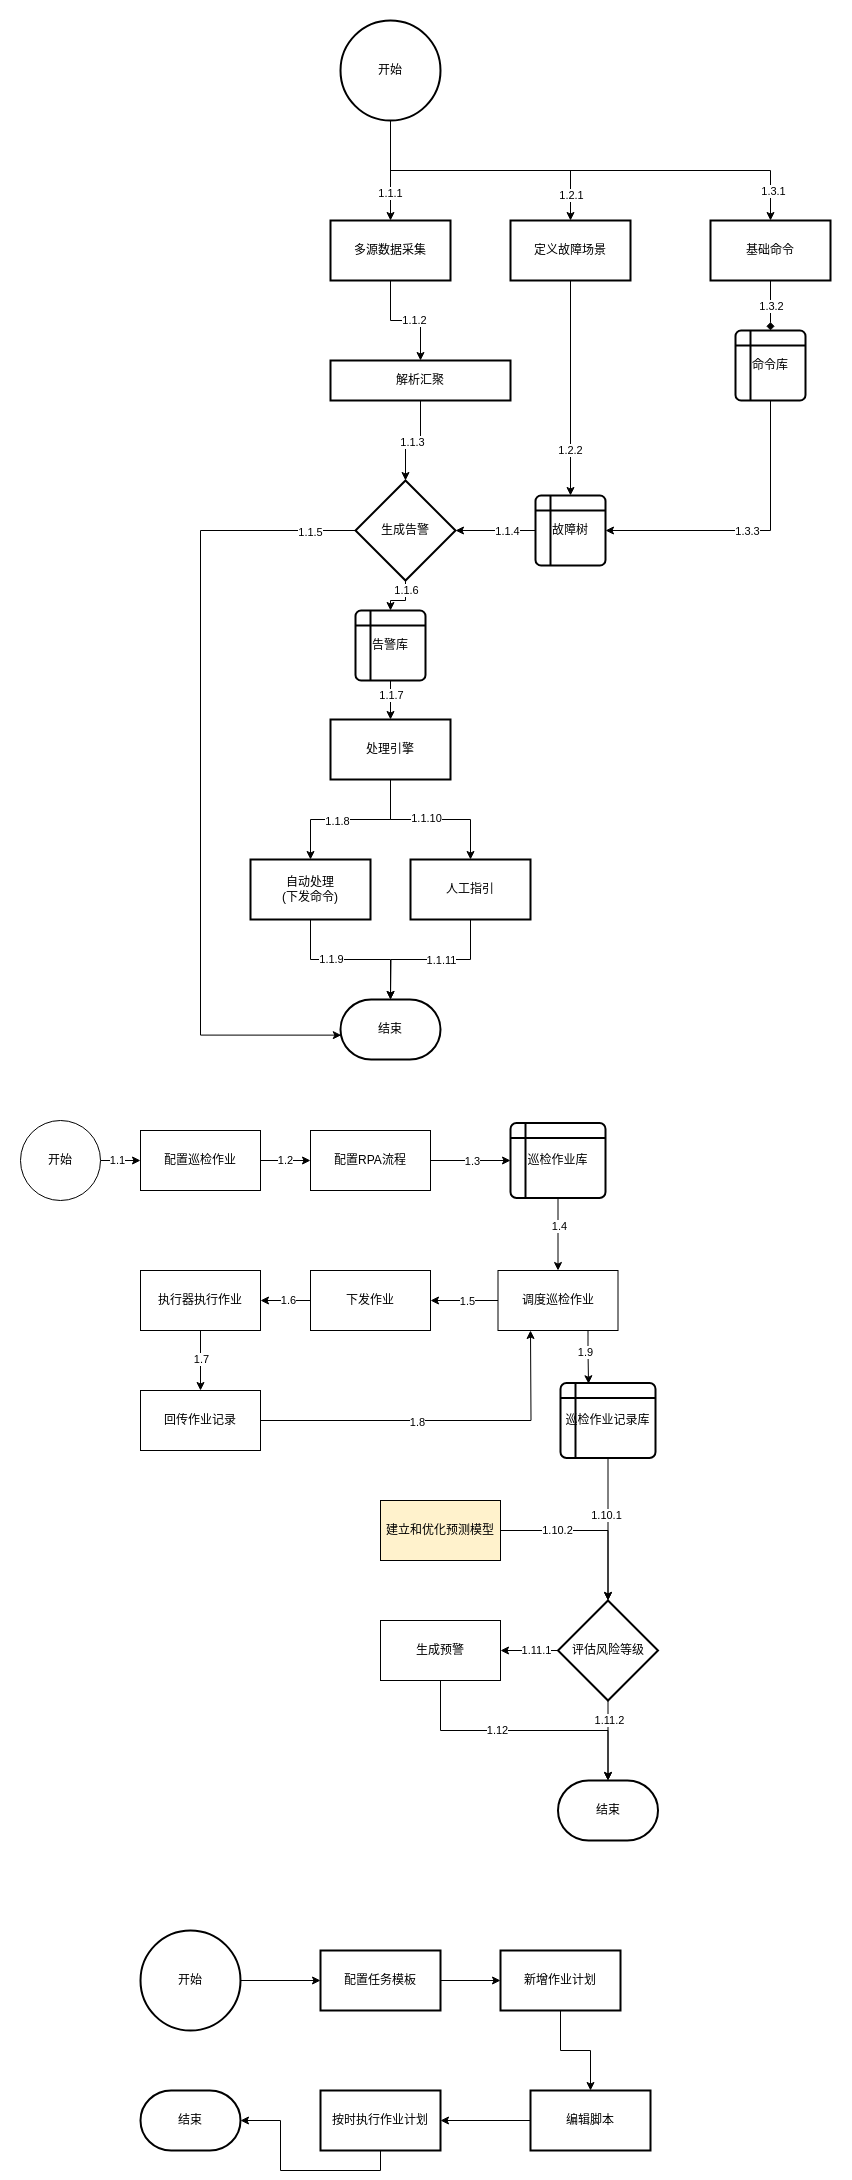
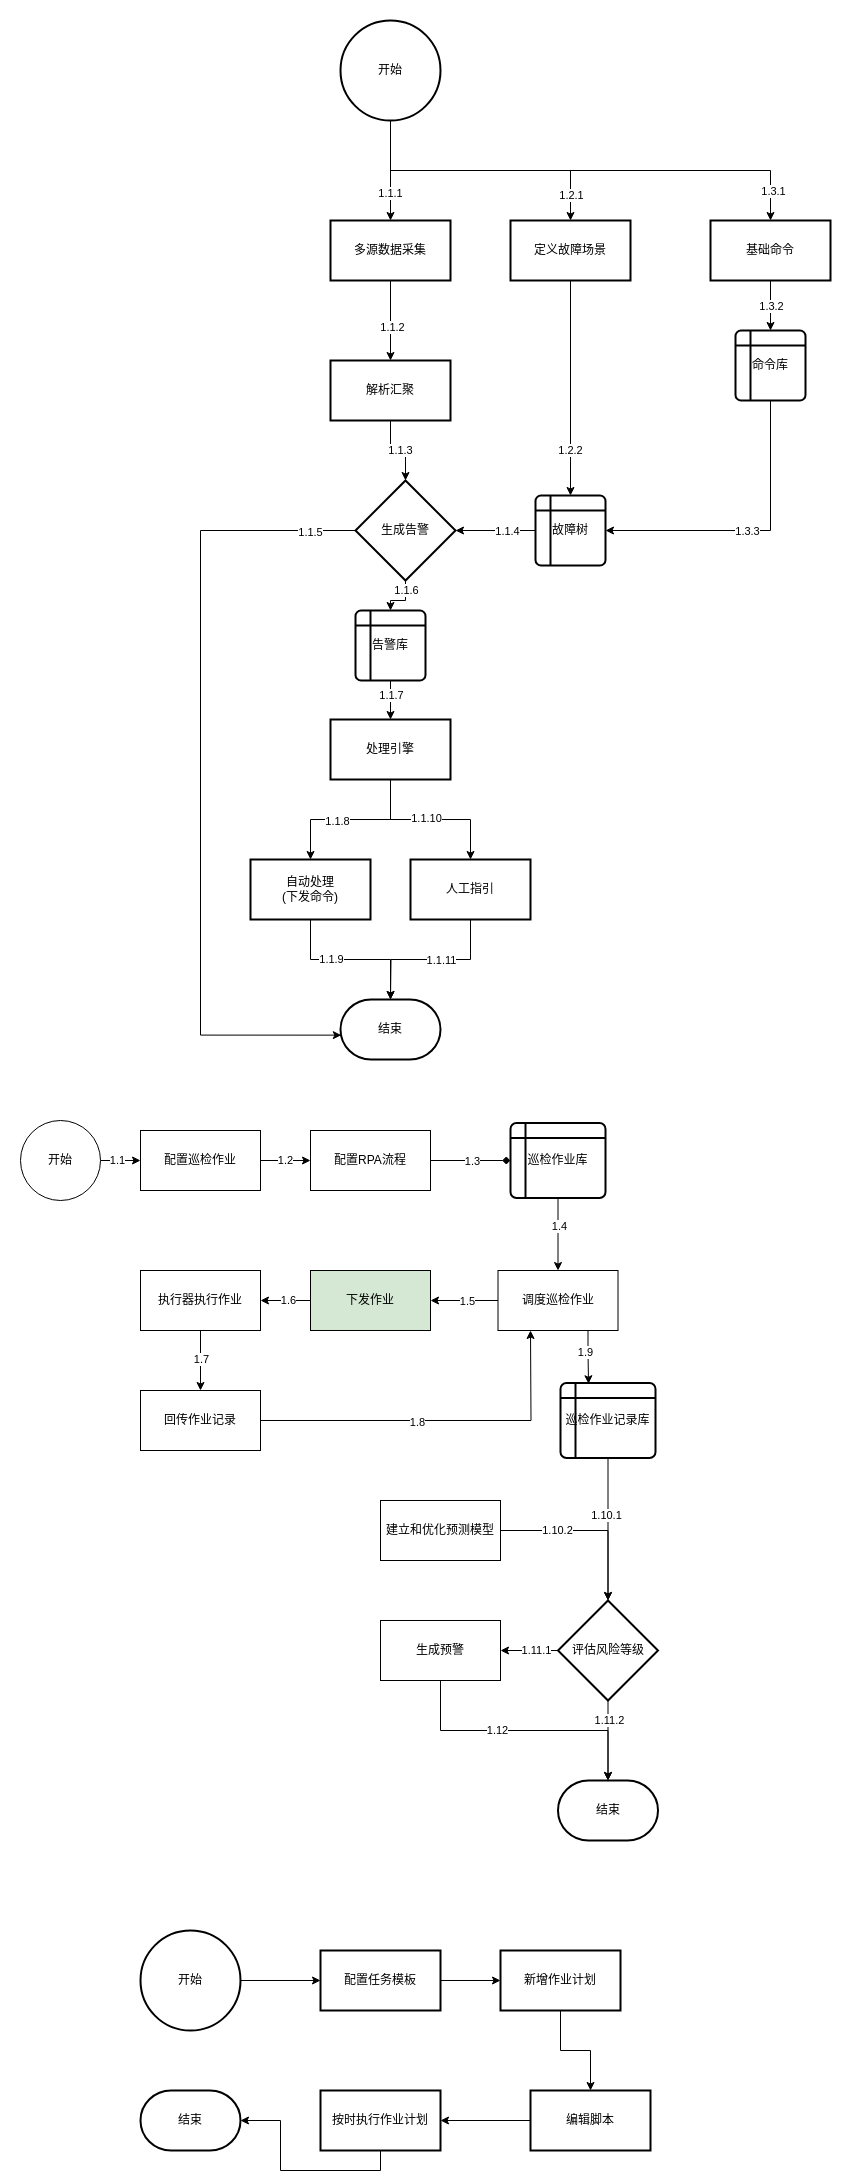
edge "基础命令" -> "命令库": arrowhead diamond -> classic
node "解析汇聚": size 180x40 -> 120x60
edge "配置RPA流程" -> "巡检作业库": arrowhead classic -> diamond
node "下发作业": fillcolor #ffffff -> #d5e8d4
node "建立和优化预测模型": fillcolor #fff2cc -> #ffffff
